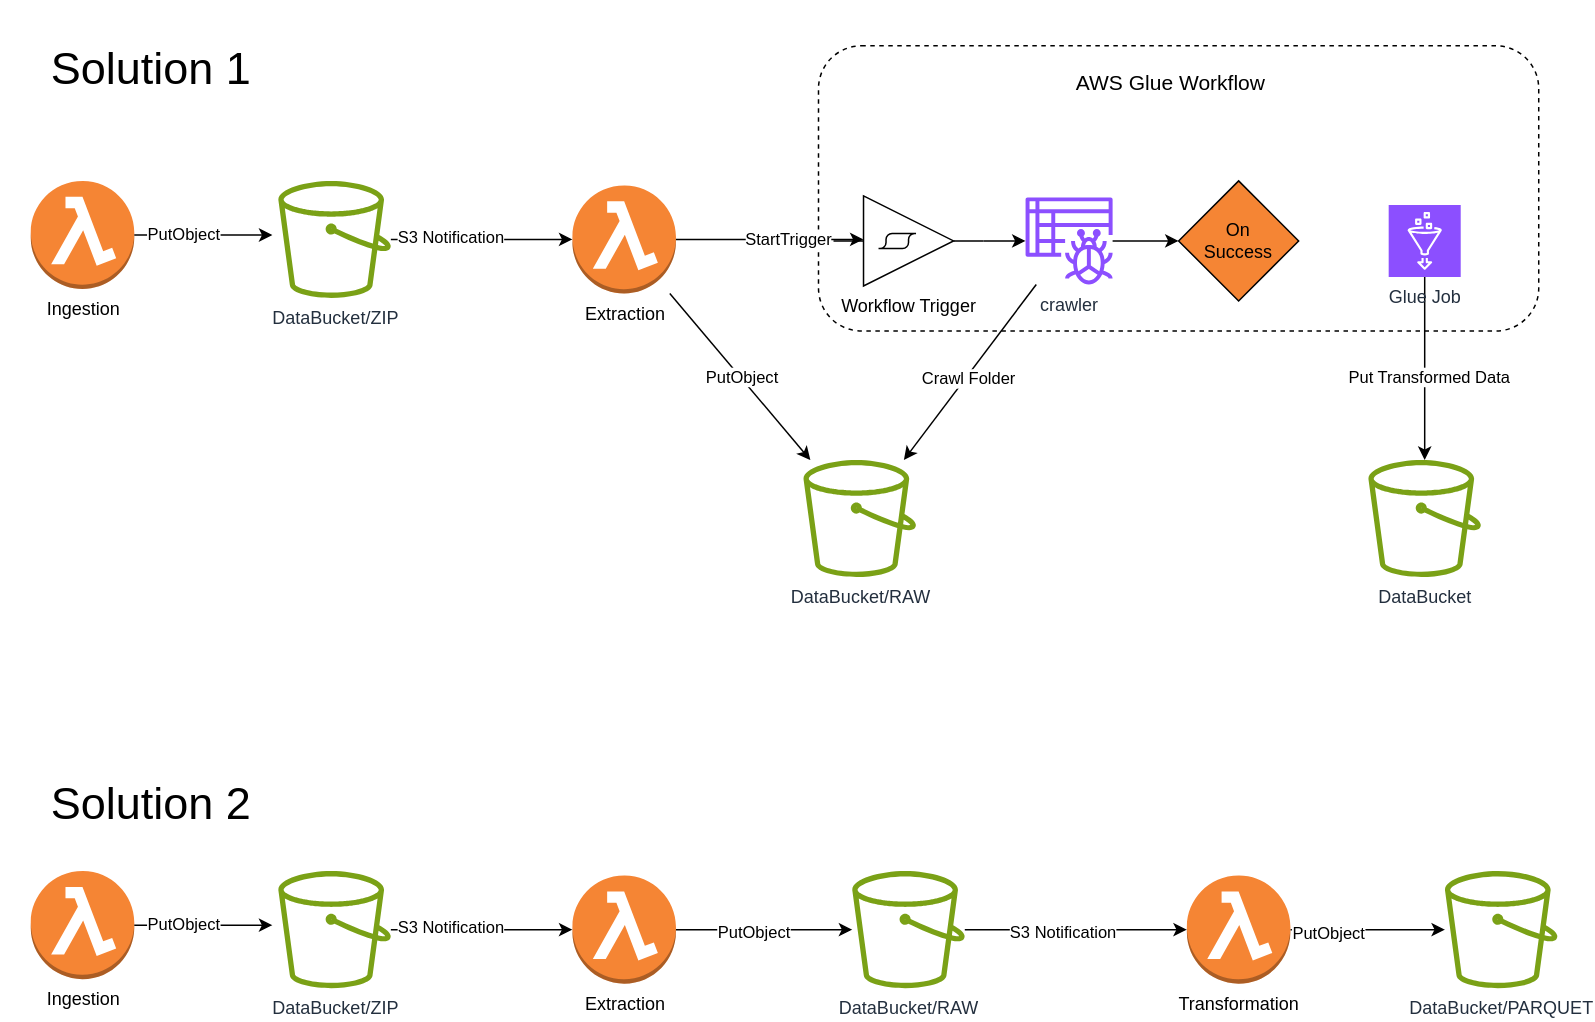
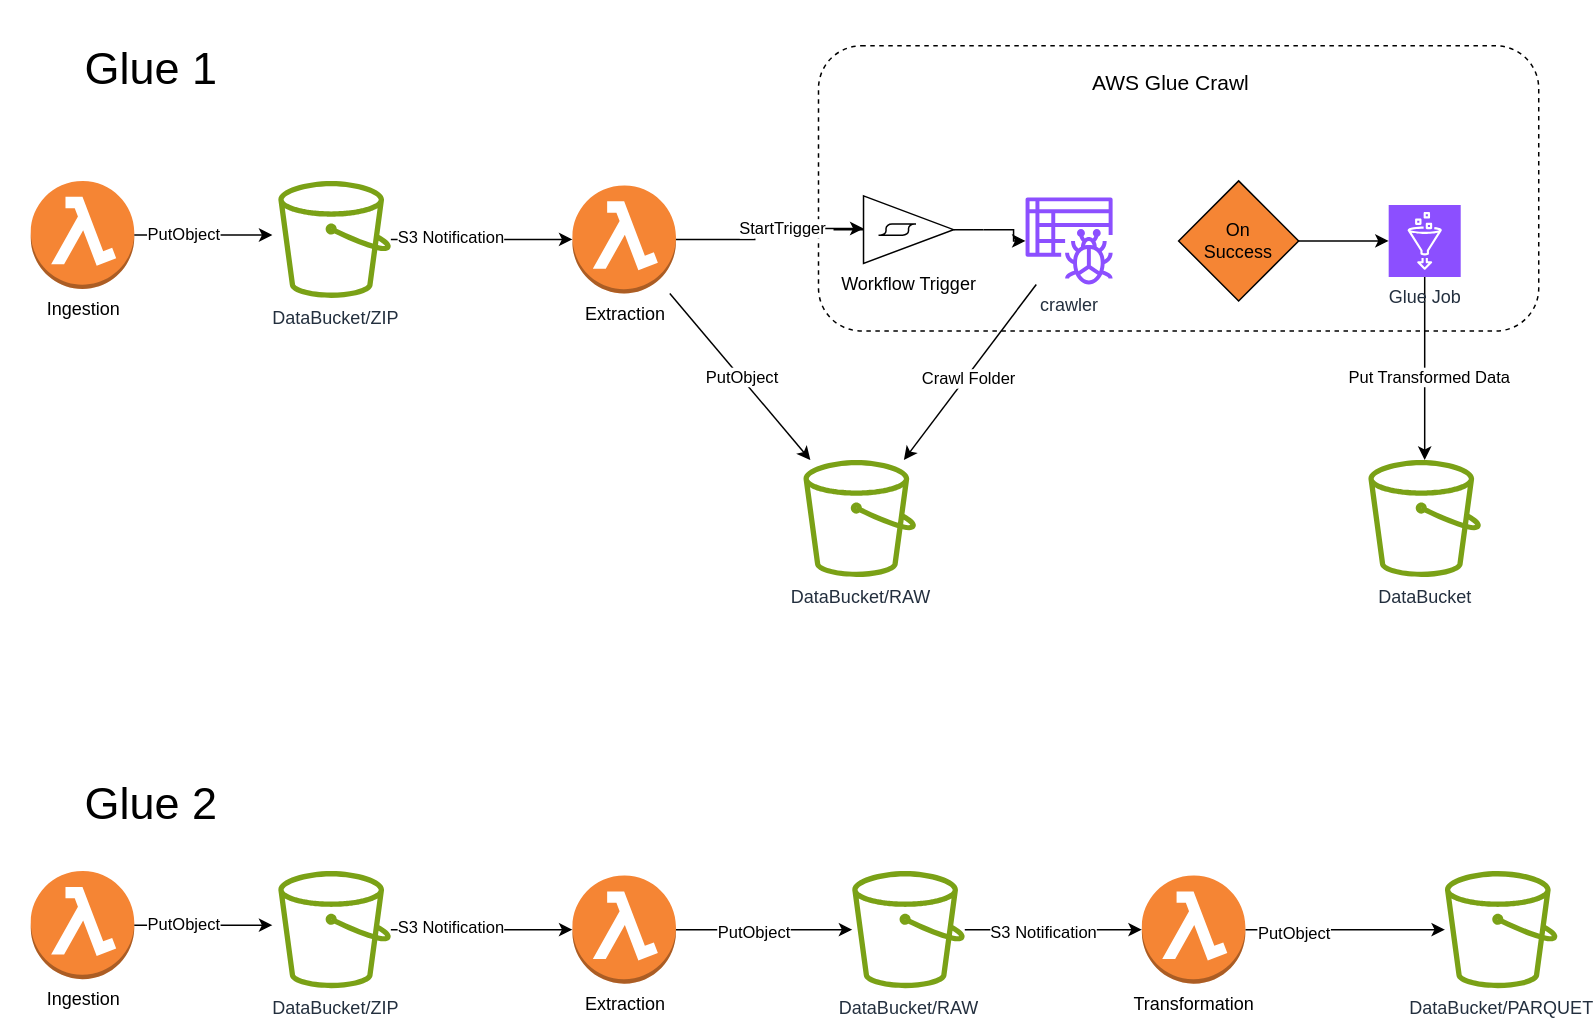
node "Solution 1": label "Solution 1" -> "Glue 1"
node "AWS Glue Workflow": label "AWS Glue Workflow" -> "AWS Glue Crawl"
node "Workflow Trigger": size 150x90 -> 150x68
edge "crawler" -> "On Success": removed
edge "On Success" -> "Glue Job": added
node "Solution 2": label "Solution 2" -> "Glue 2"
node "Transformation": moved (1238, 929) -> (1193, 929)
